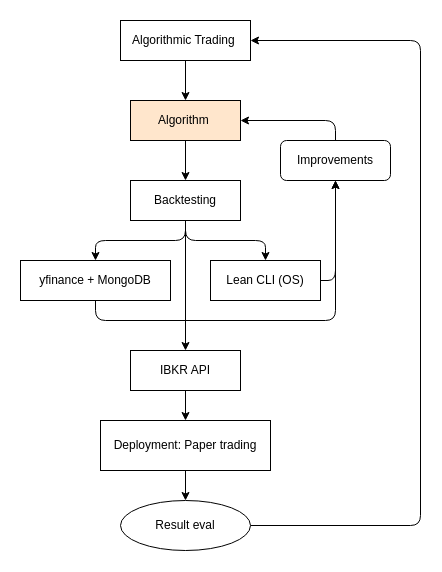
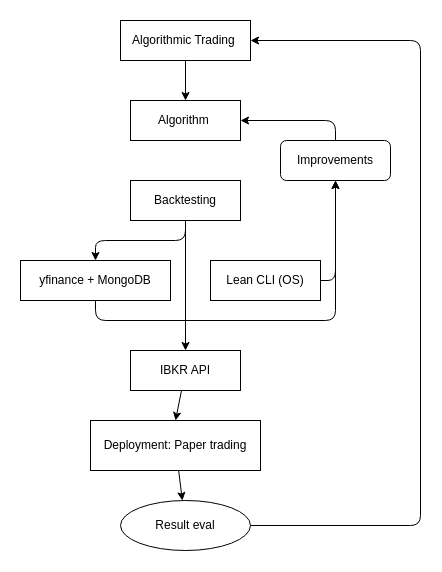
node "Algorithm": fillcolor #ffe6cc -> #ffffff
edge "Algorithm" -> "Backtesting": removed
edge "Backtesting" -> "Lean CLI (OS)": removed
node "Deployment: Paper trading": moved (186, 446) -> (176, 446)
